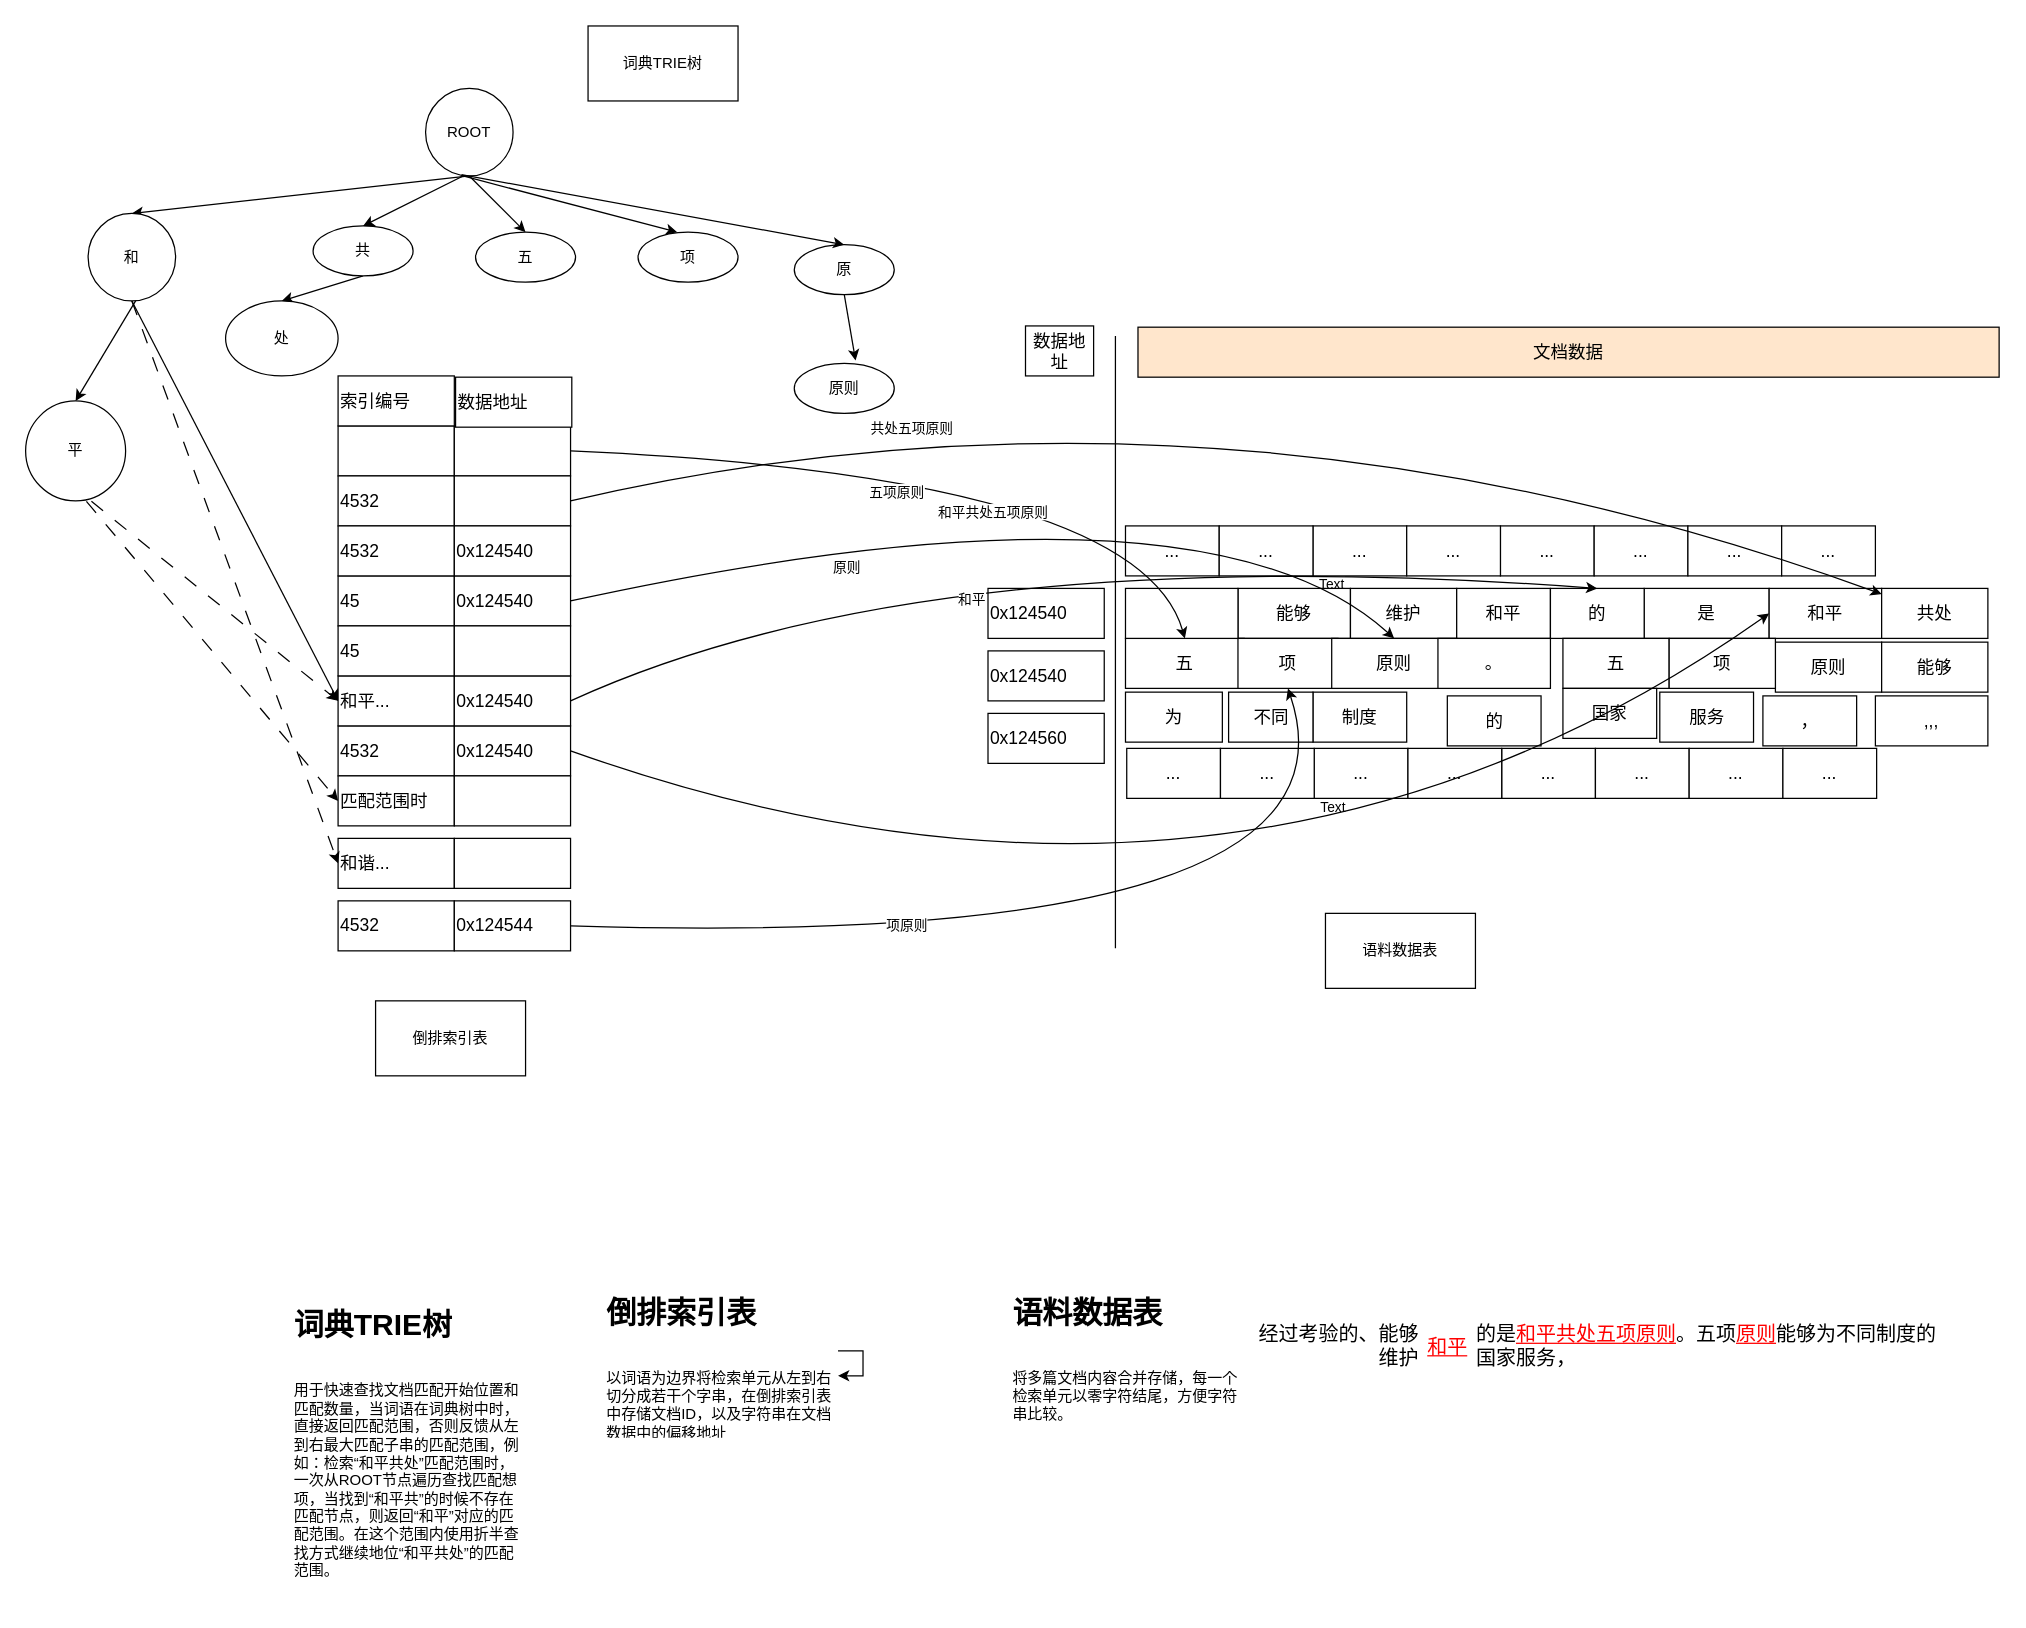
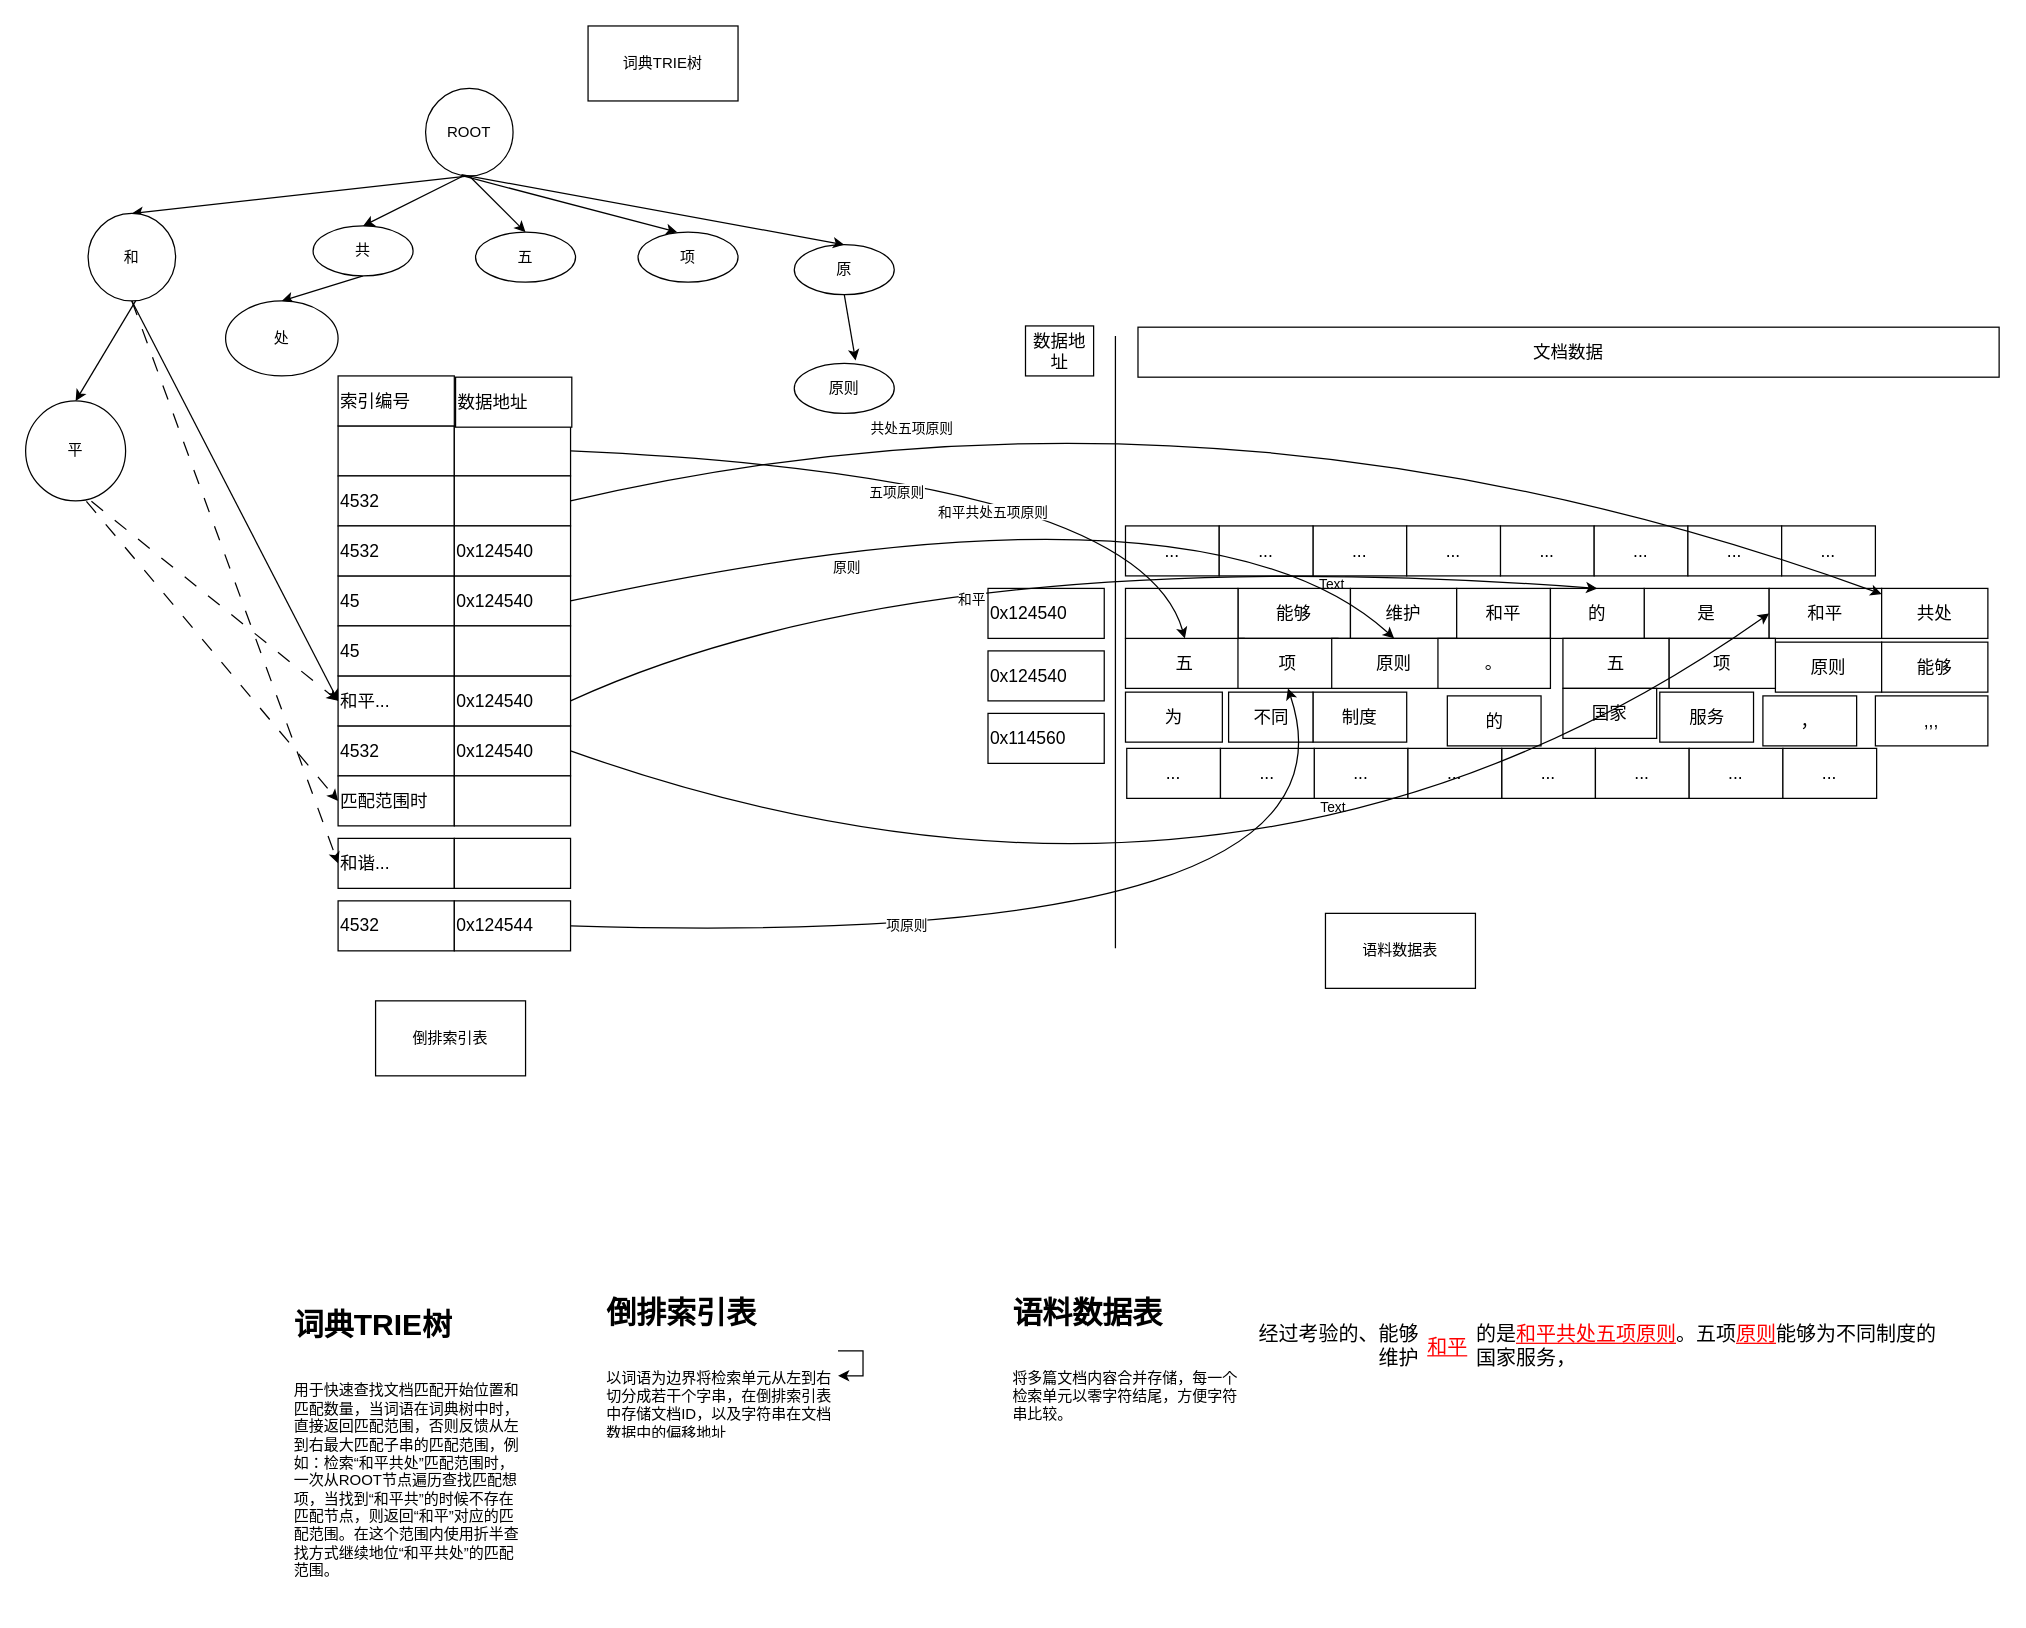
node "文档数据": fillcolor #ffe6cc -> #ffffff
node "0x124560": label "0x124560" -> "0x114560"
